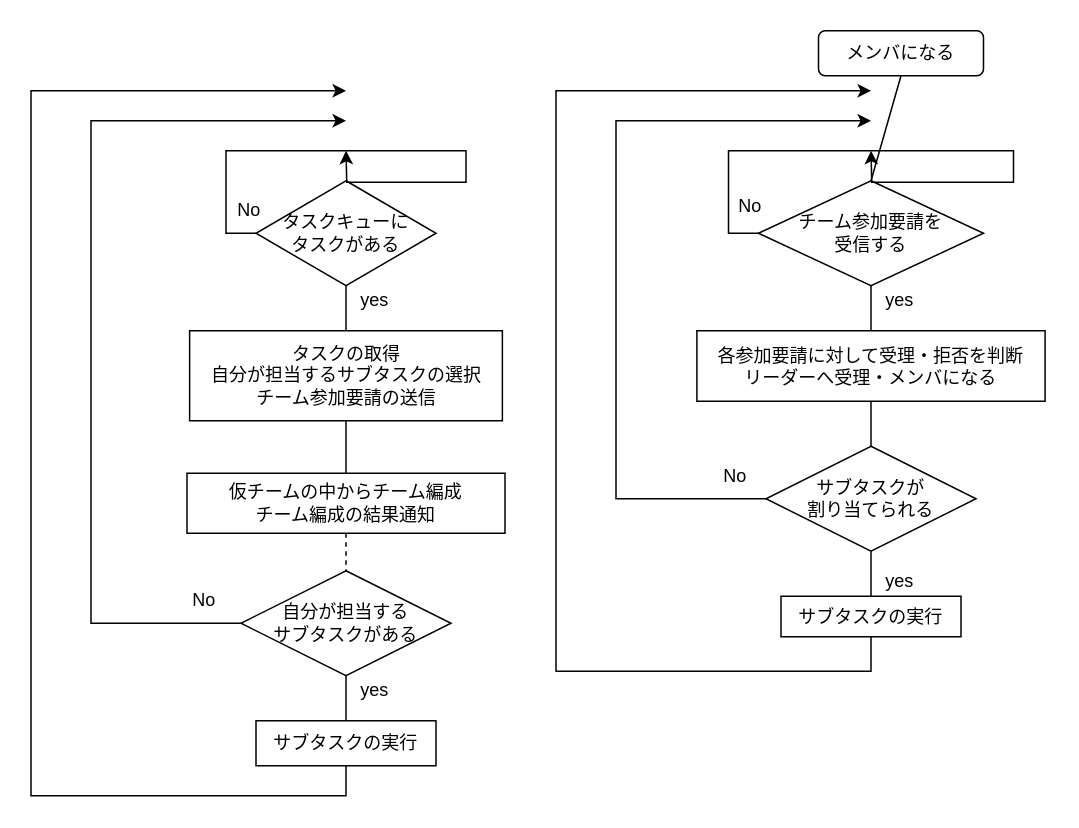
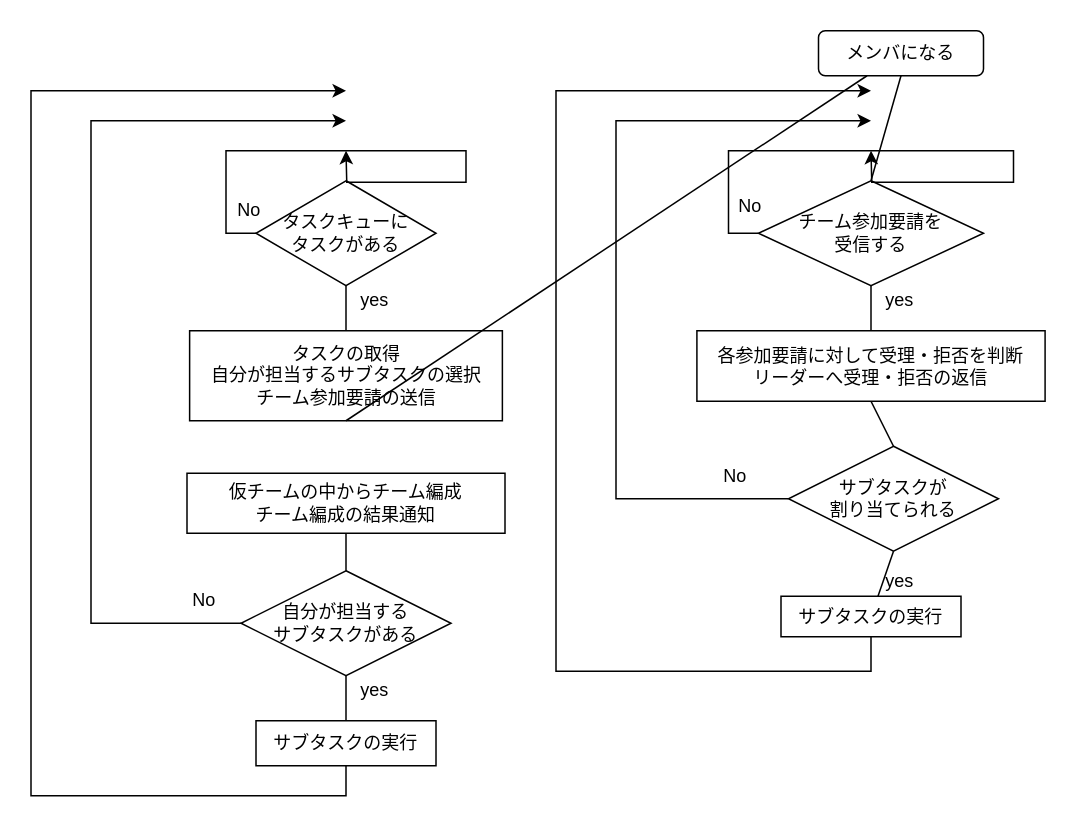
node "各参加要請に対して受理・拒否を判断 リーダーへ受理・メンバになる": label "各参加要請に対して受理・拒否を判断 リーダーへ受理・メンバになる" -> "各参加要請に対して受理・拒否を判断 リーダーへ受理・拒否の返信"
edge "タスクの取得 自分が担当するサブタスクの選択 チーム参加要請の送信" -- "仮チームの中からチーム編成 チーム編成の結果通知": now "タスクの取得 自分が担当するサブタスクの選択 チーム参加要請の送信" -- "メンバになる"
node "サブタスクが 割り当てられる": moved (871, 499) -> (893, 499)
edge "仮チームの中からチーム編成 チーム編成の結果通知" -- "自分が担当する サブタスクがある": style dashed -> solid
